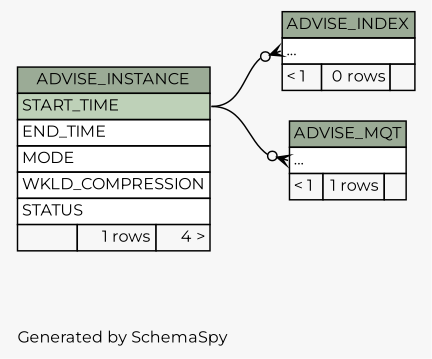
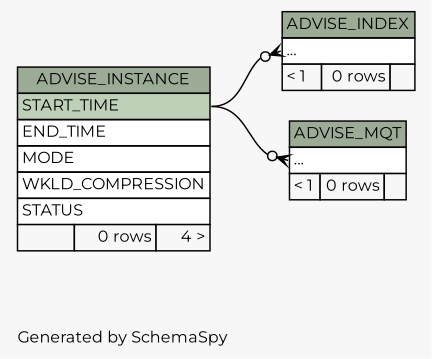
node "ADVISE_MQT": text "1 rows" -> "0 rows"
node "ADVISE_INSTANCE": text "1 rows" -> "0 rows"
